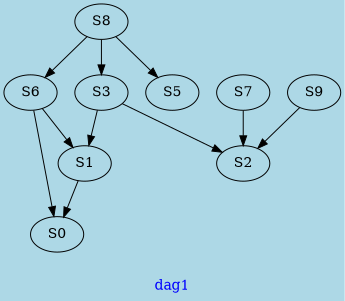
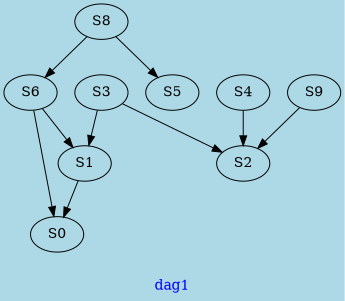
edge "S8" -> "S3": removed
node "S7": label "S7" -> "S4"
